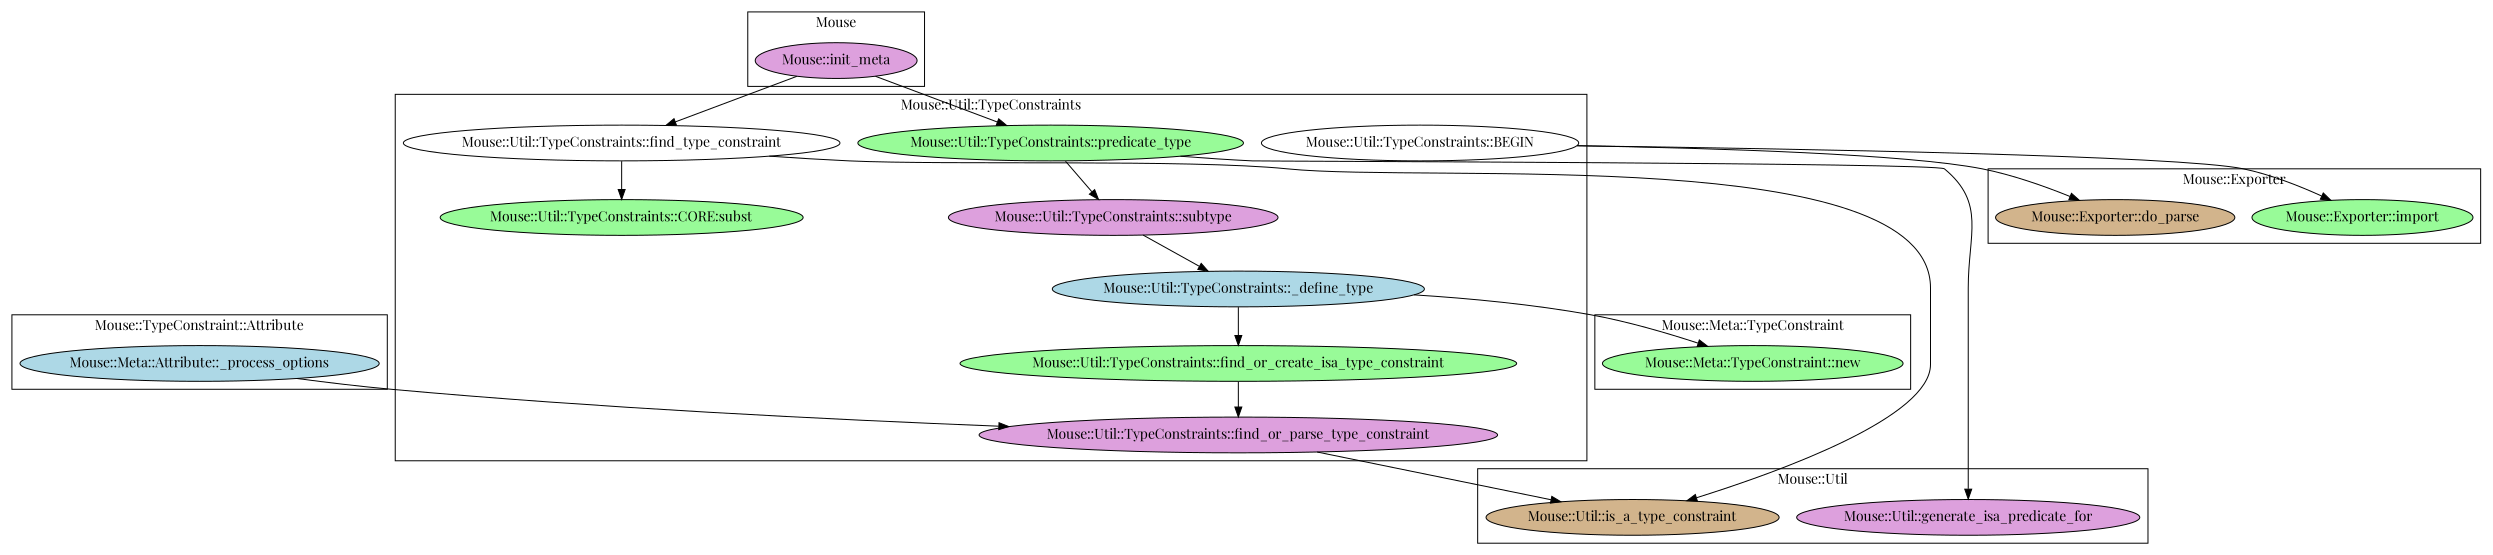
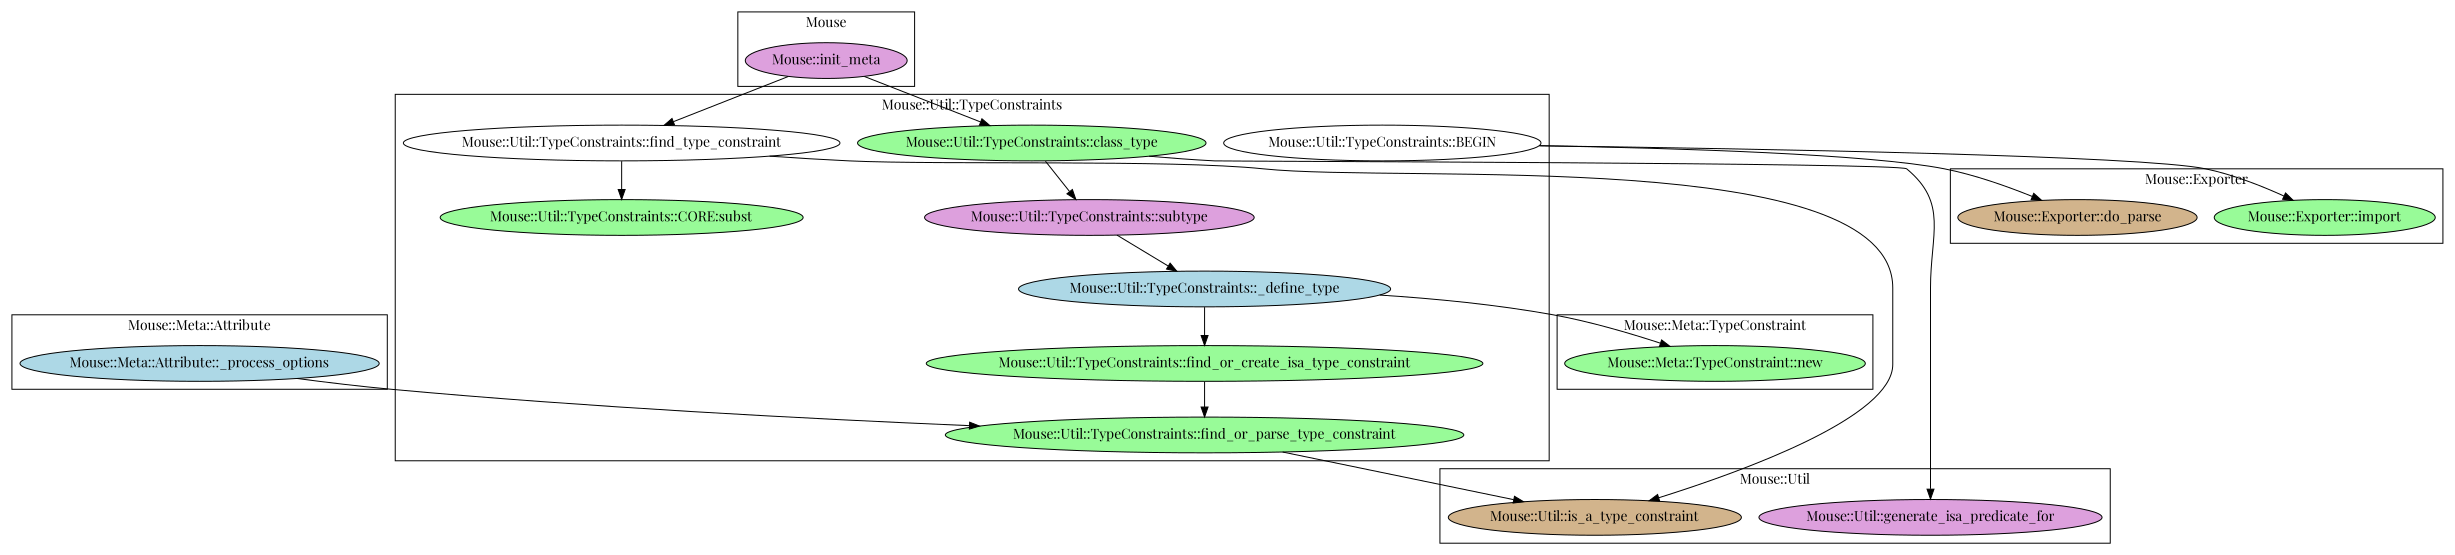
node "Mouse::Util::TypeConstraints::predicate_type": label "Mouse::Util::TypeConstraints::predicate_type" -> "Mouse::Util::TypeConstraints::class_type"
cluster "Mouse::TypeConstraint::Attribute": label "Mouse::TypeConstraint::Attribute" -> "Mouse::Meta::Attribute"
node "Mouse::Util::TypeConstraints::find_or_parse_type_constraint": fillcolor plum -> palegreen
